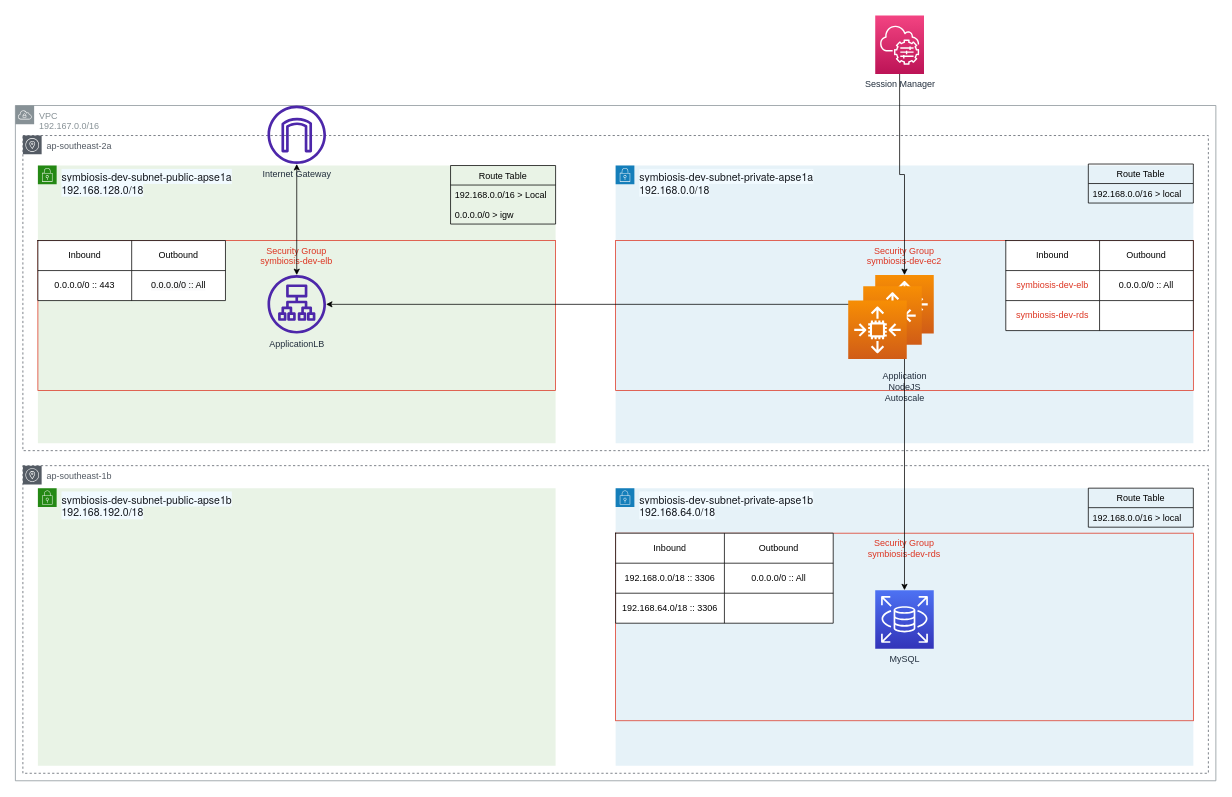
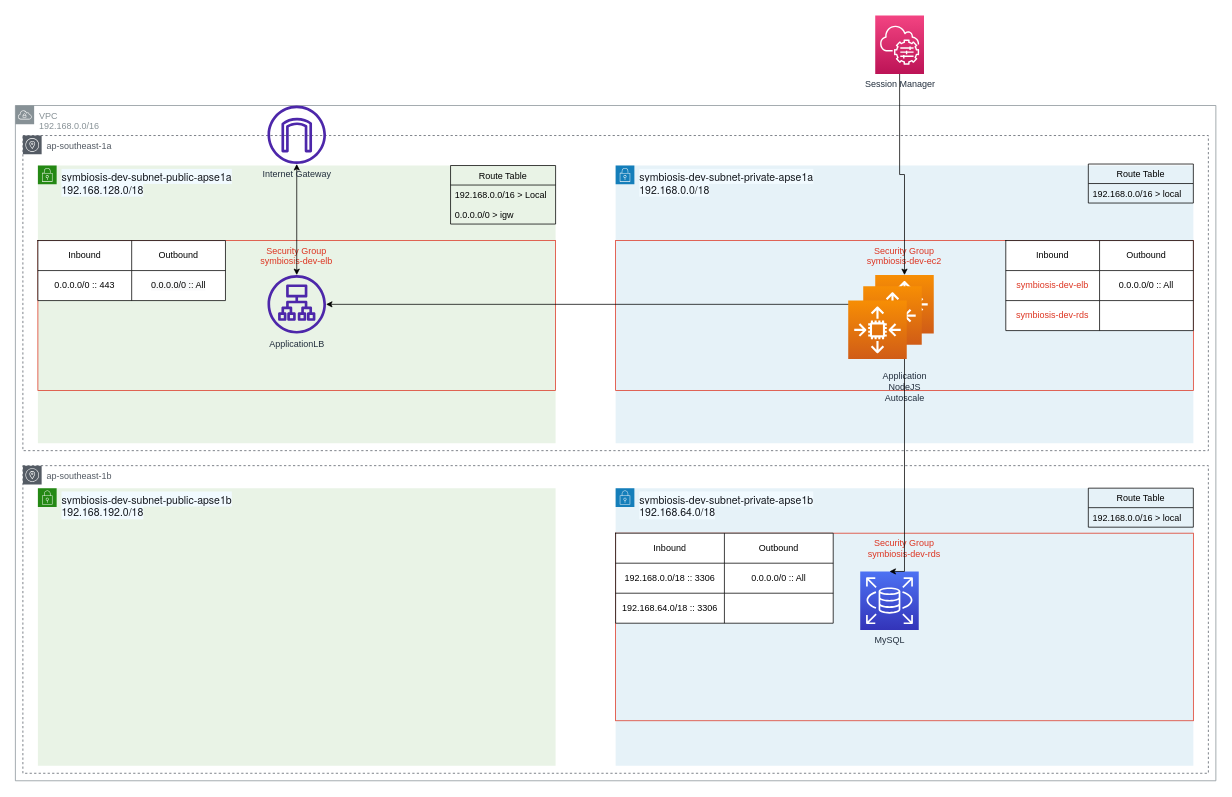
node "VPC 192.167.0.0/16": label "VPC 192.167.0.0/16" -> "VPC 192.168.0.0/16"
node "ap-southeast-2a": label "ap-southeast-2a" -> "ap-southeast-1a"
node "MySQL": moved (904, 619) -> (889, 600)
